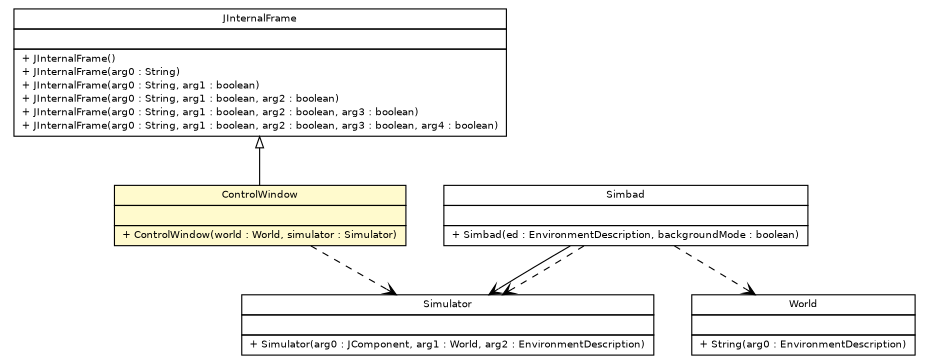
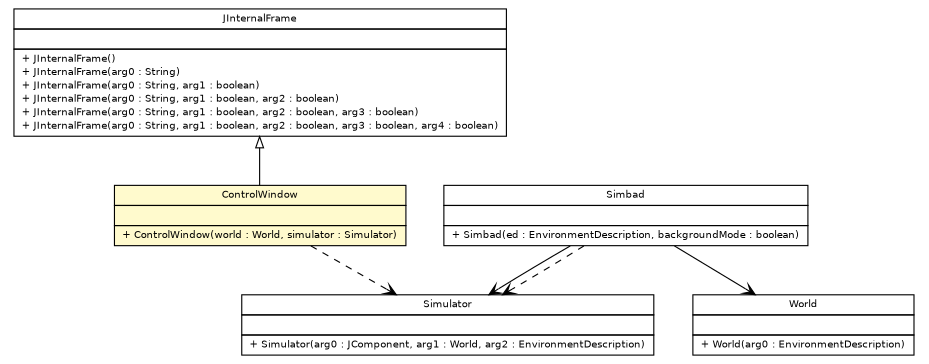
edge "Simbad" -> "World": style dashed -> solid
node "World": text "+ String(arg0 : EnvironmentDescription)" -> "+ World(arg0 : EnvironmentDescription)"
